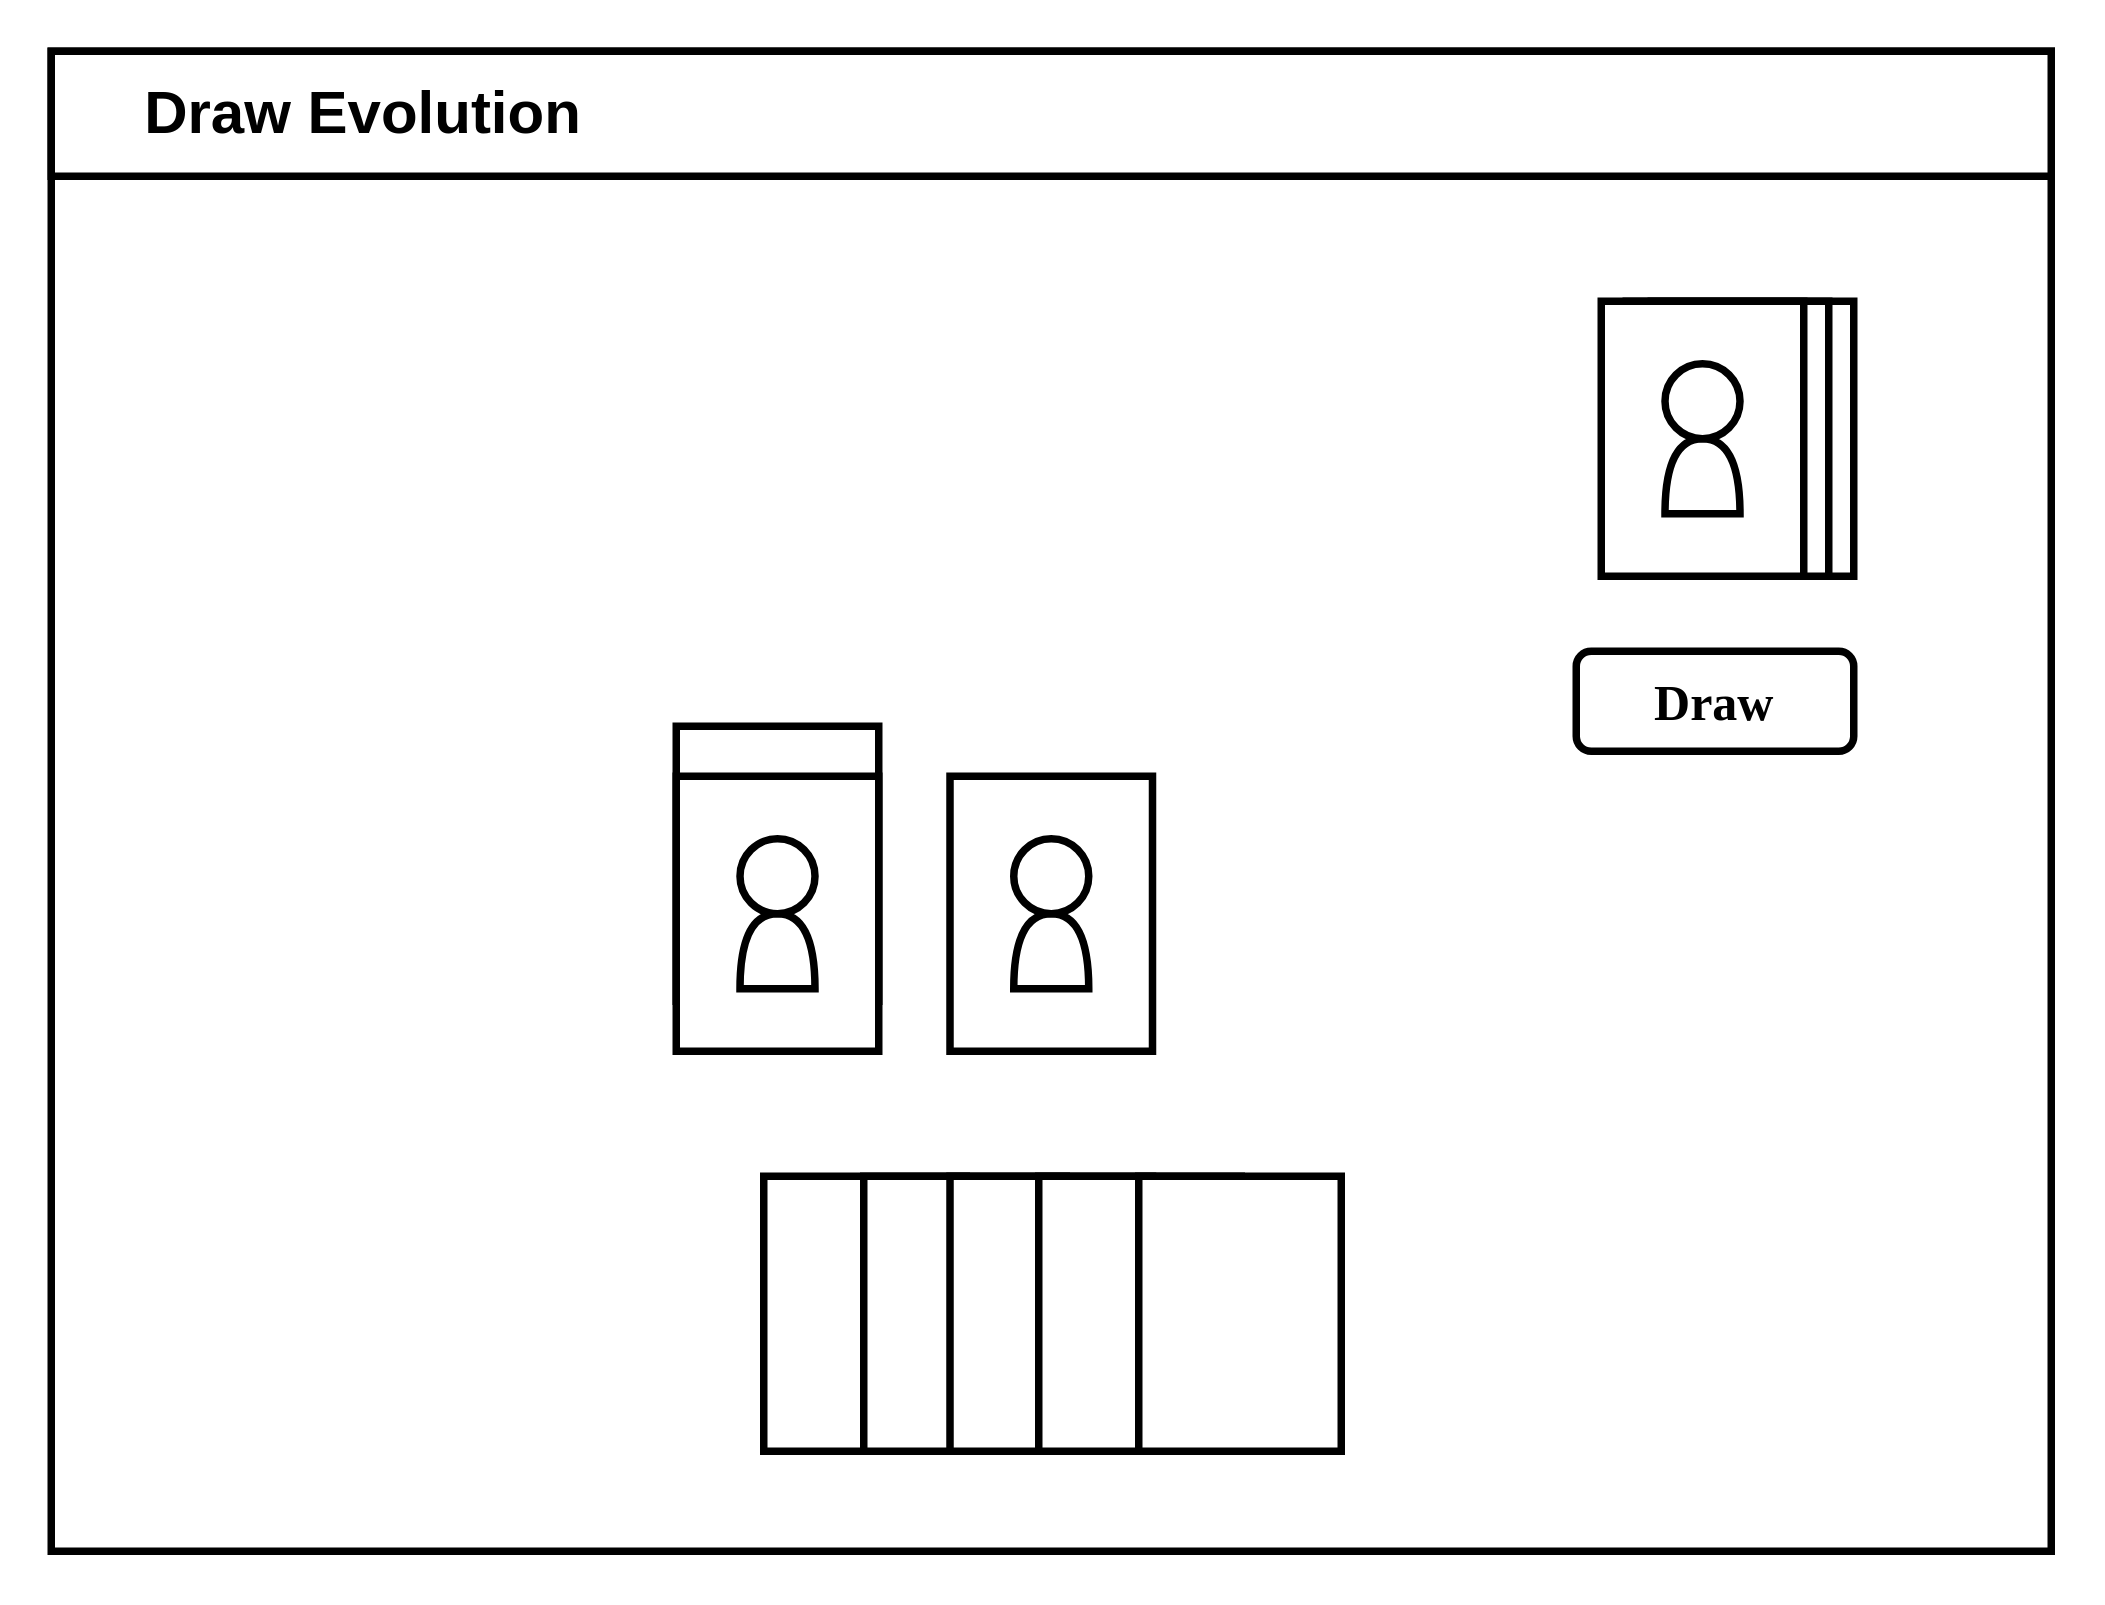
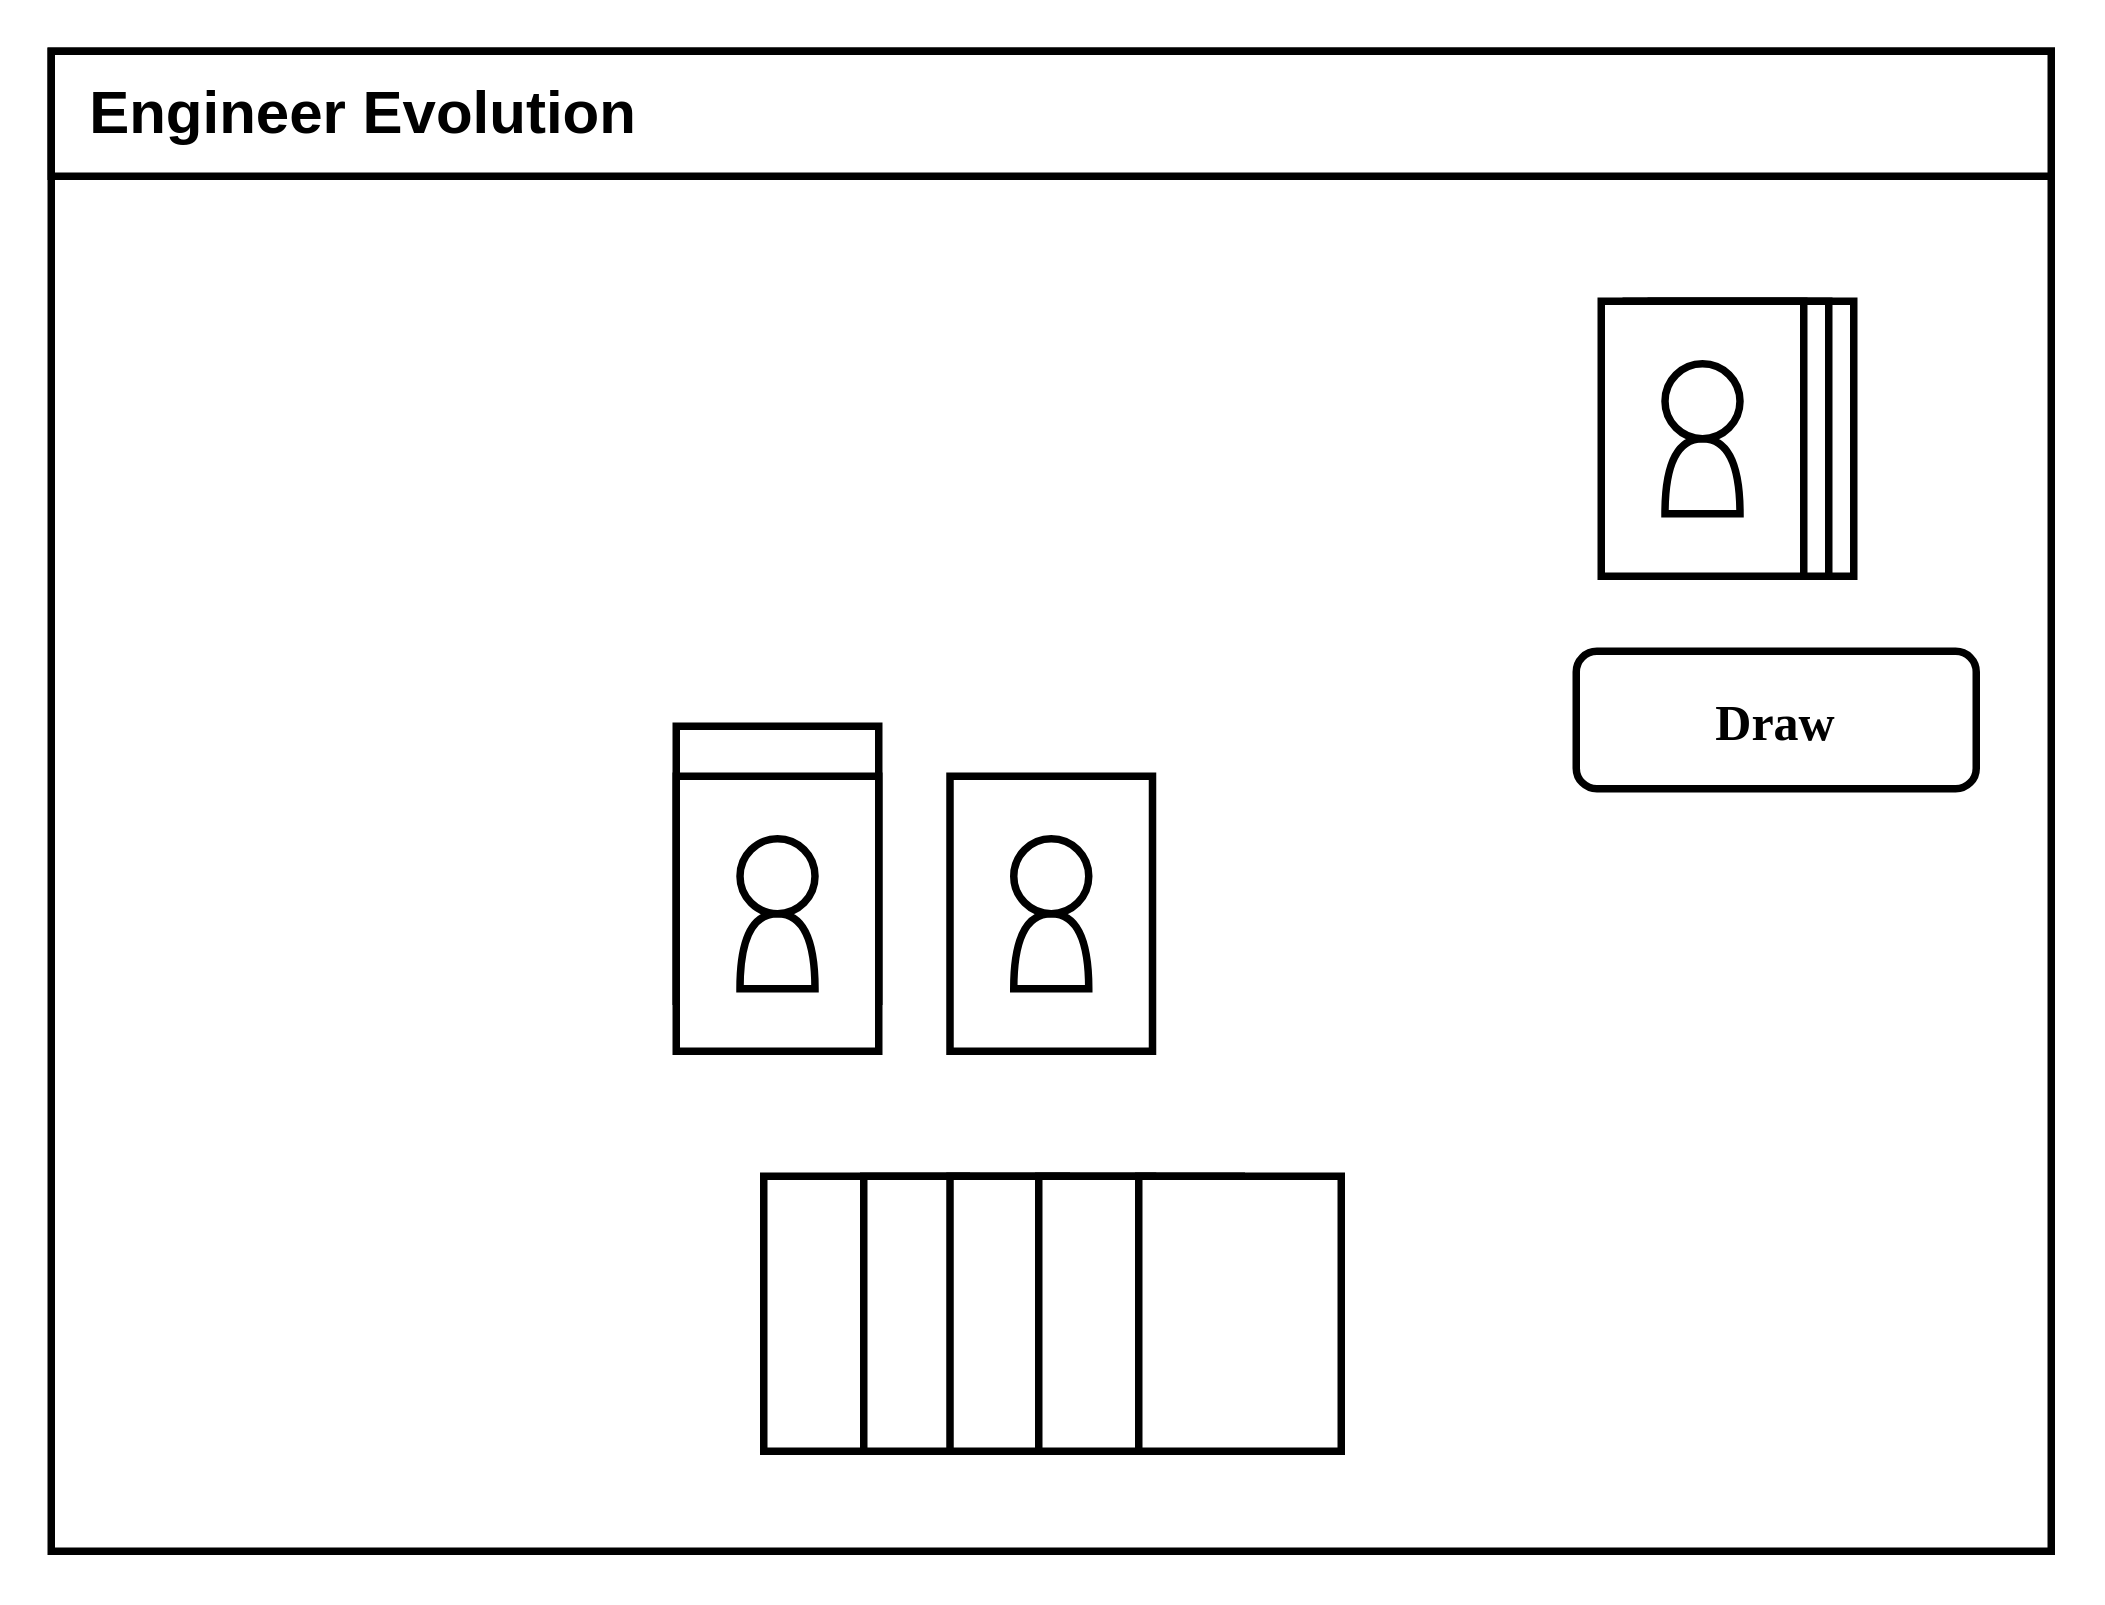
node "Draw Evolution": label "Draw Evolution" -> "Engineer Evolution"
node "Draw": size 278x100 -> 400x138
